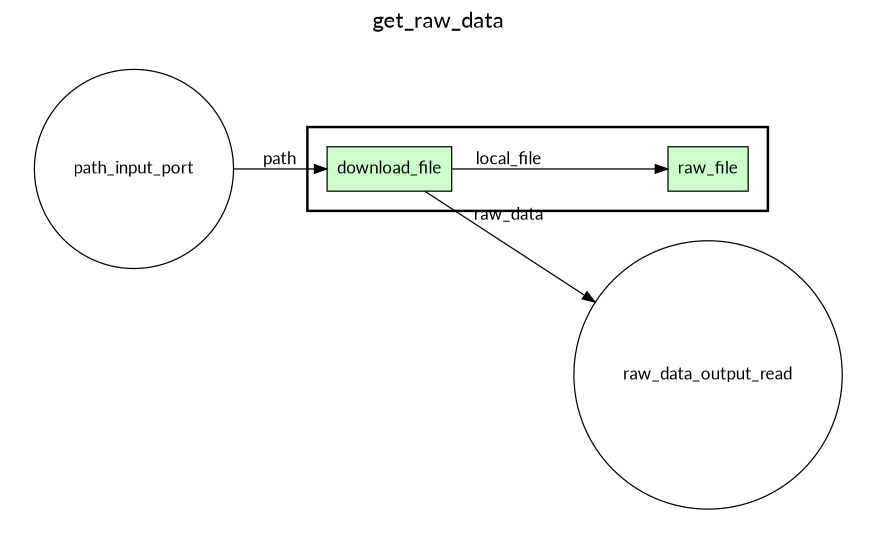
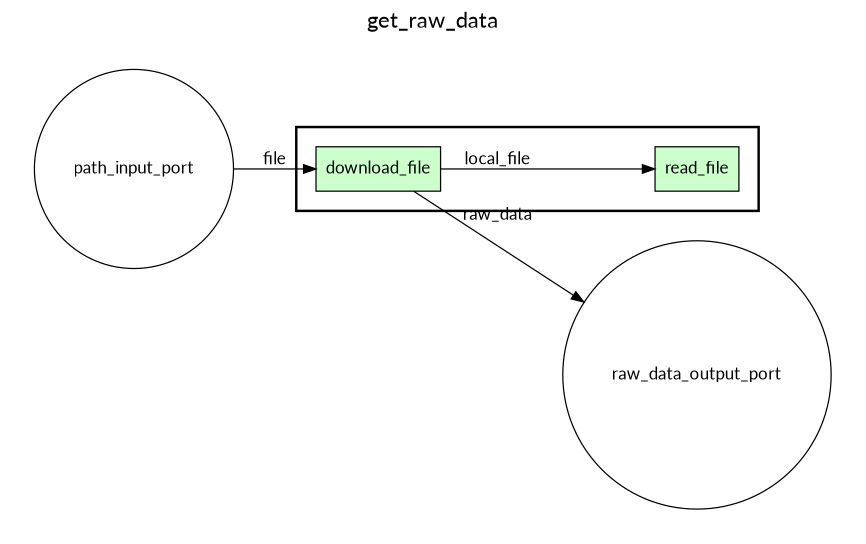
edge "path_input_port" -> "download_file": label "path" -> "file"
node "raw_file": label "raw_file" -> "read_file"
node "raw_data_output_read": label "raw_data_output_read" -> "raw_data_output_port"
